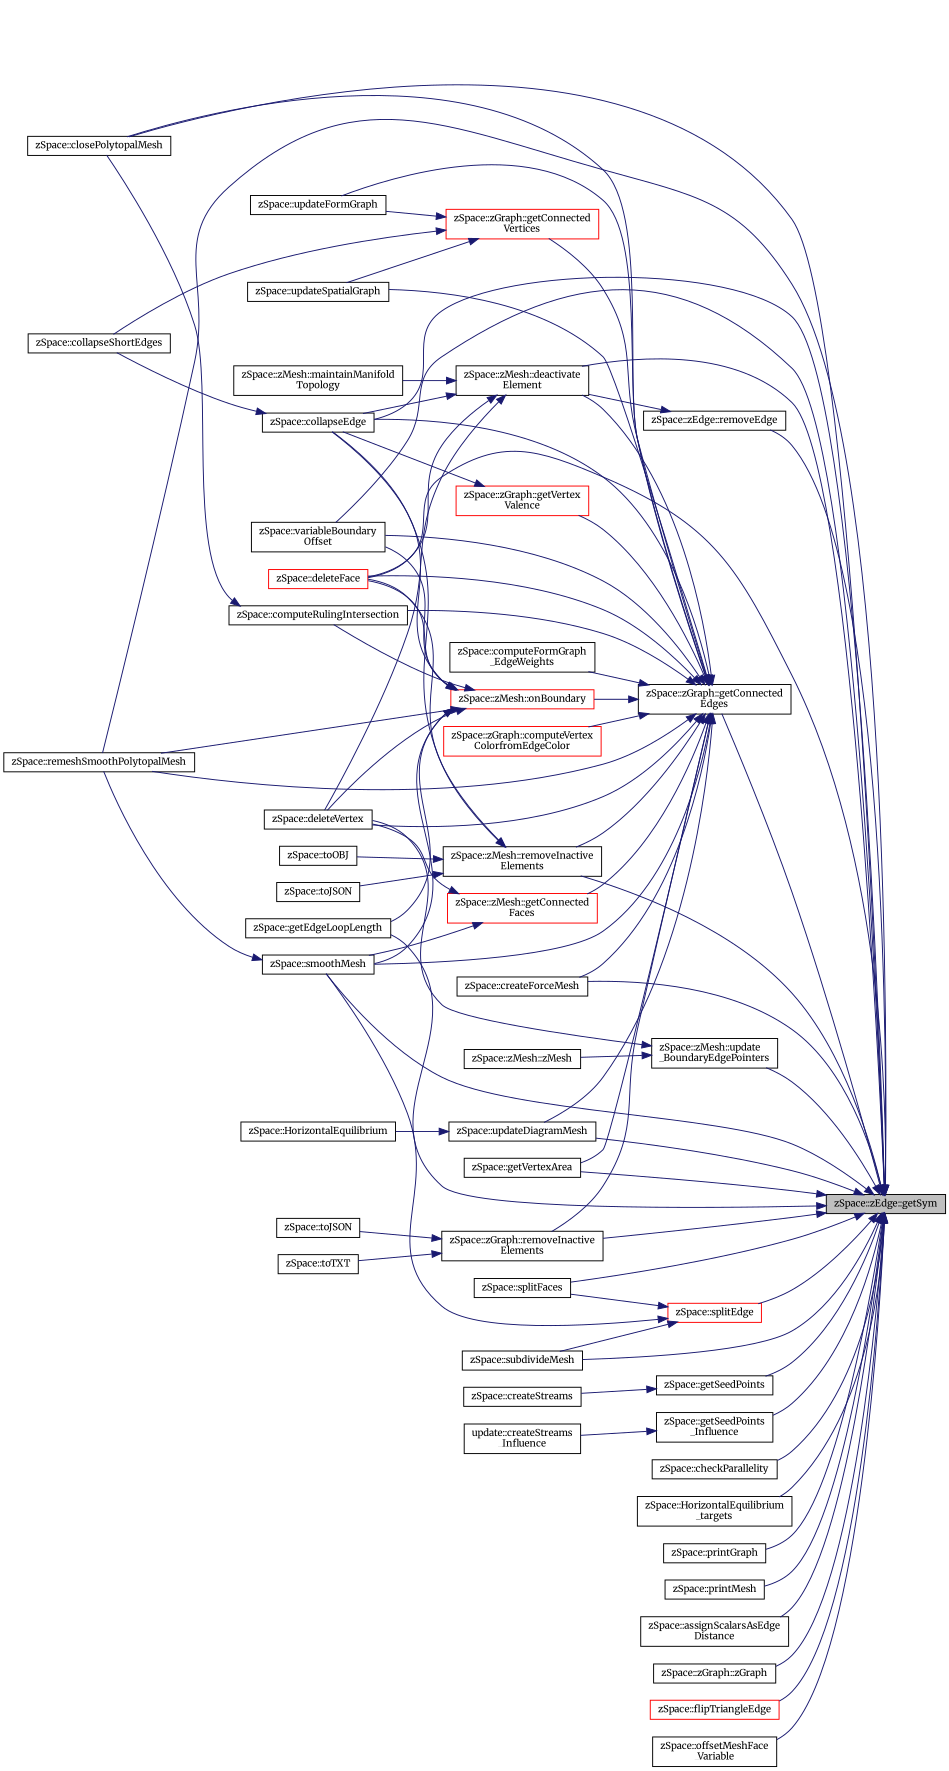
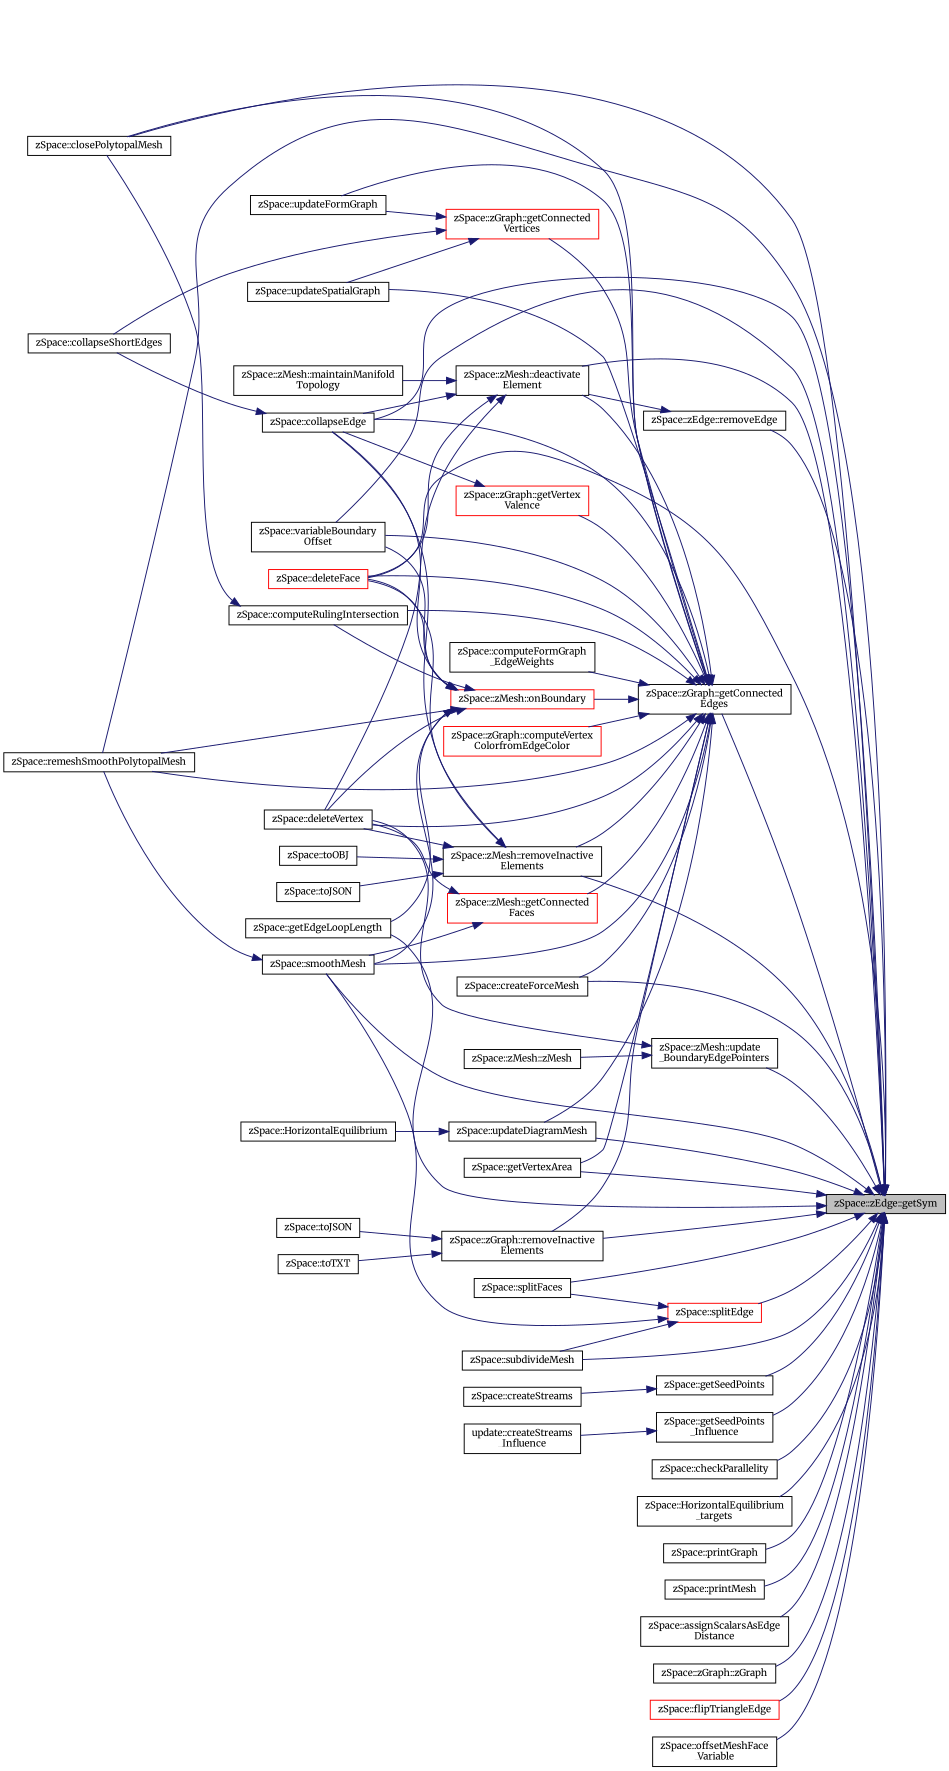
edge "zSpace::deleteVertex" -> "zSpace::zMesh::removeInactive Elements": added
